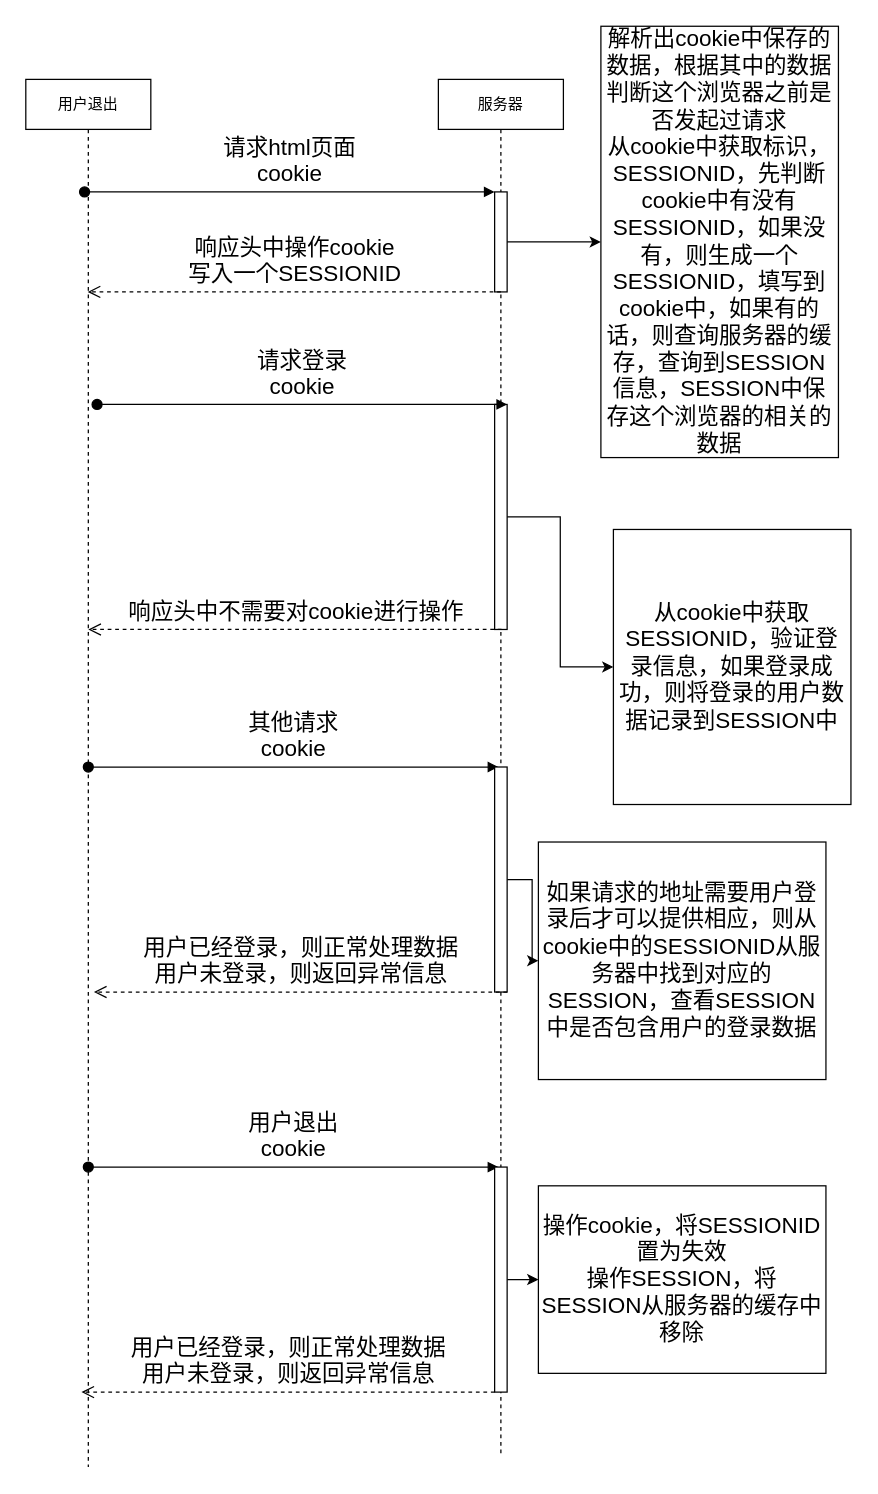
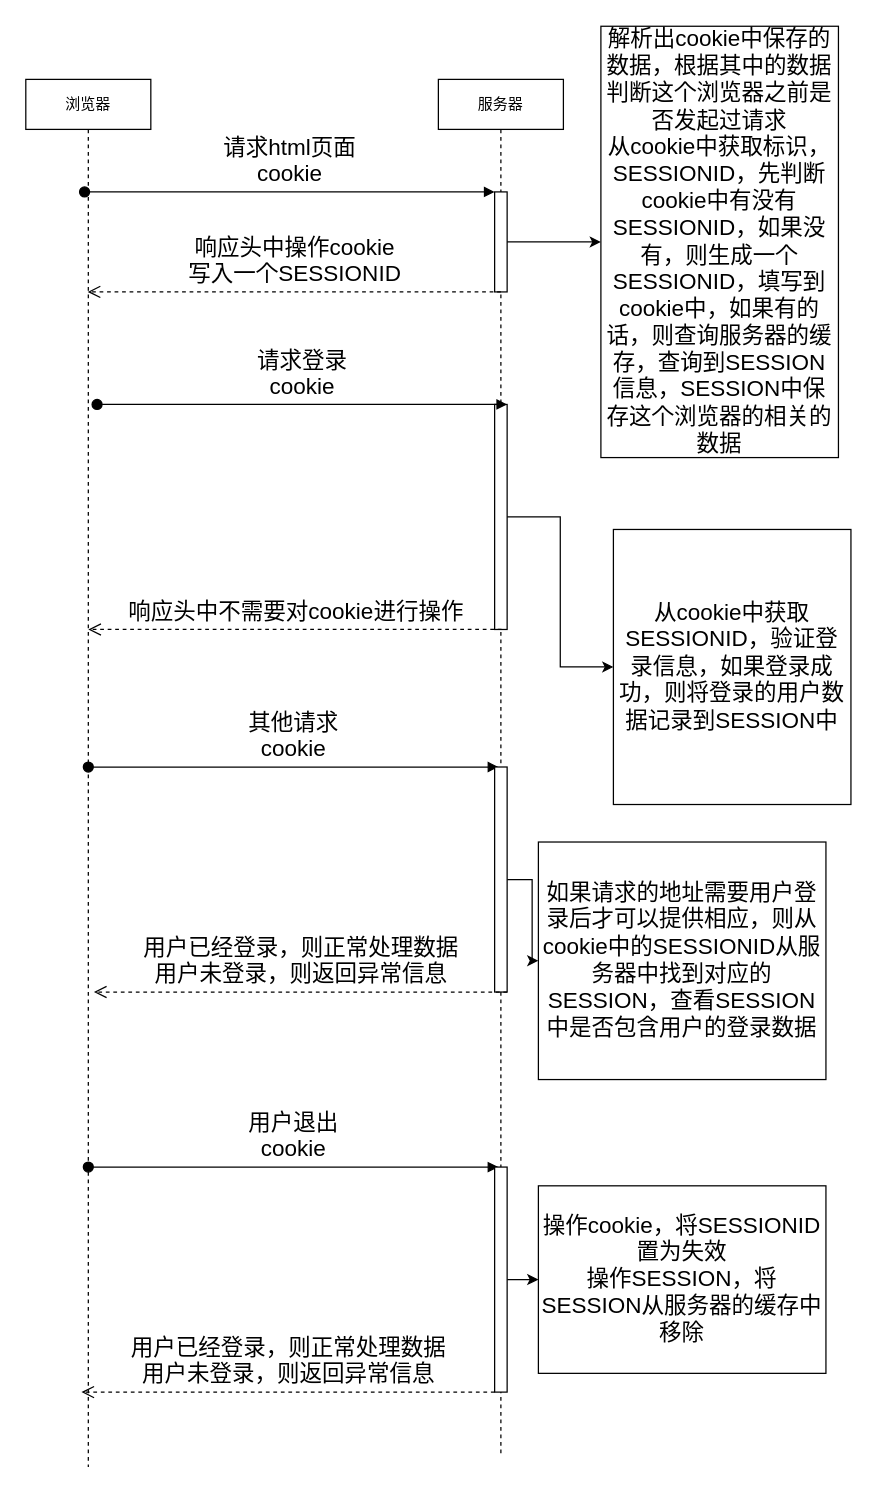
node "用户退出": label "用户退出" -> "浏览器"
